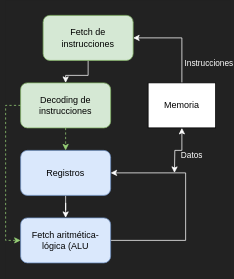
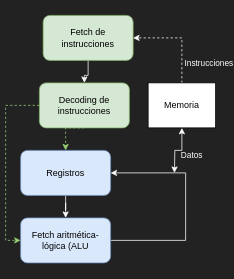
edge "Memoria" -> "Fetch de instrucciones": style solid -> dashed
node "Decoding de instrucciones": moved (66, 105) -> (84, 105)
